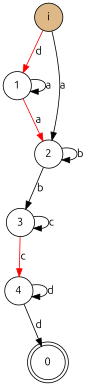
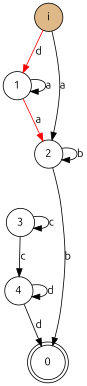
edge "2" -> "3": now "2" -> "0"
edge "3" -> "4": color red -> black
